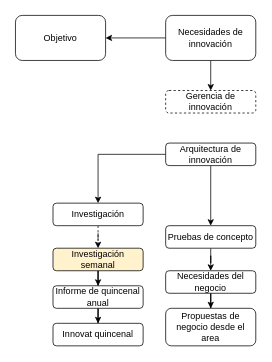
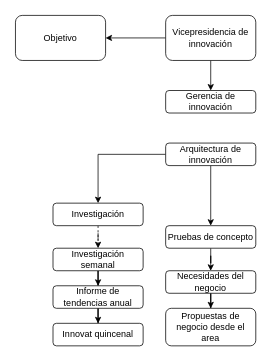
node "Necesidades de innovación": label "Necesidades de innovación" -> "Vicepresidencia de innovación"
node "Gerencia de innovación": style dashed -> solid
node "Investigación semanal": fillcolor #fff2cc -> #ffffff
node "Informe de quincenal anual": label "Informe de quincenal anual" -> "Informe de tendencias anual"
